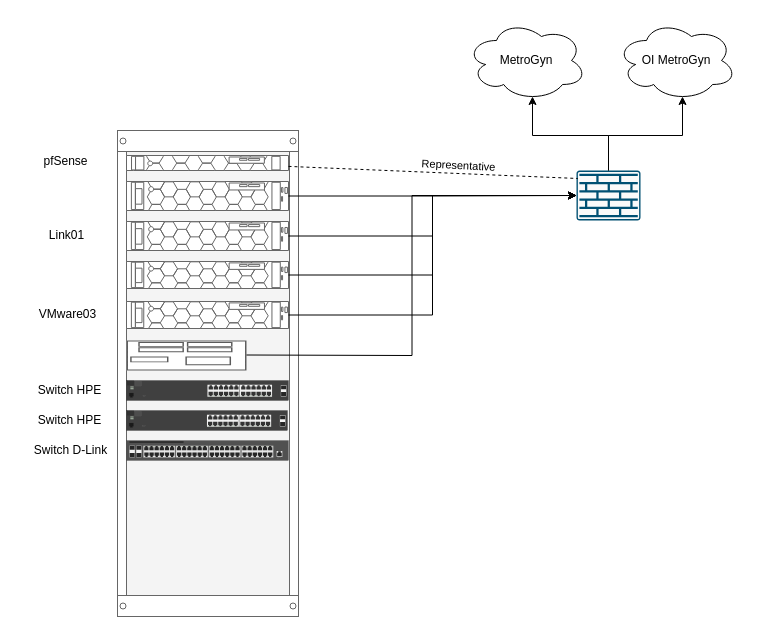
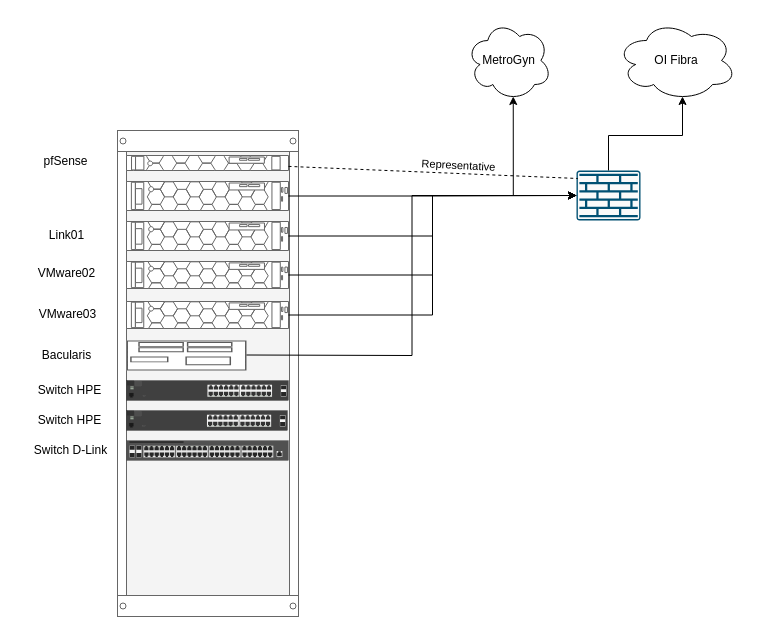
node "MetroGyn": size 120x80 -> 85x80
node "OI MetroGyn": label "OI MetroGyn" -> "OI Fibra"
node "VMware02": added
node "Bacularis": added
